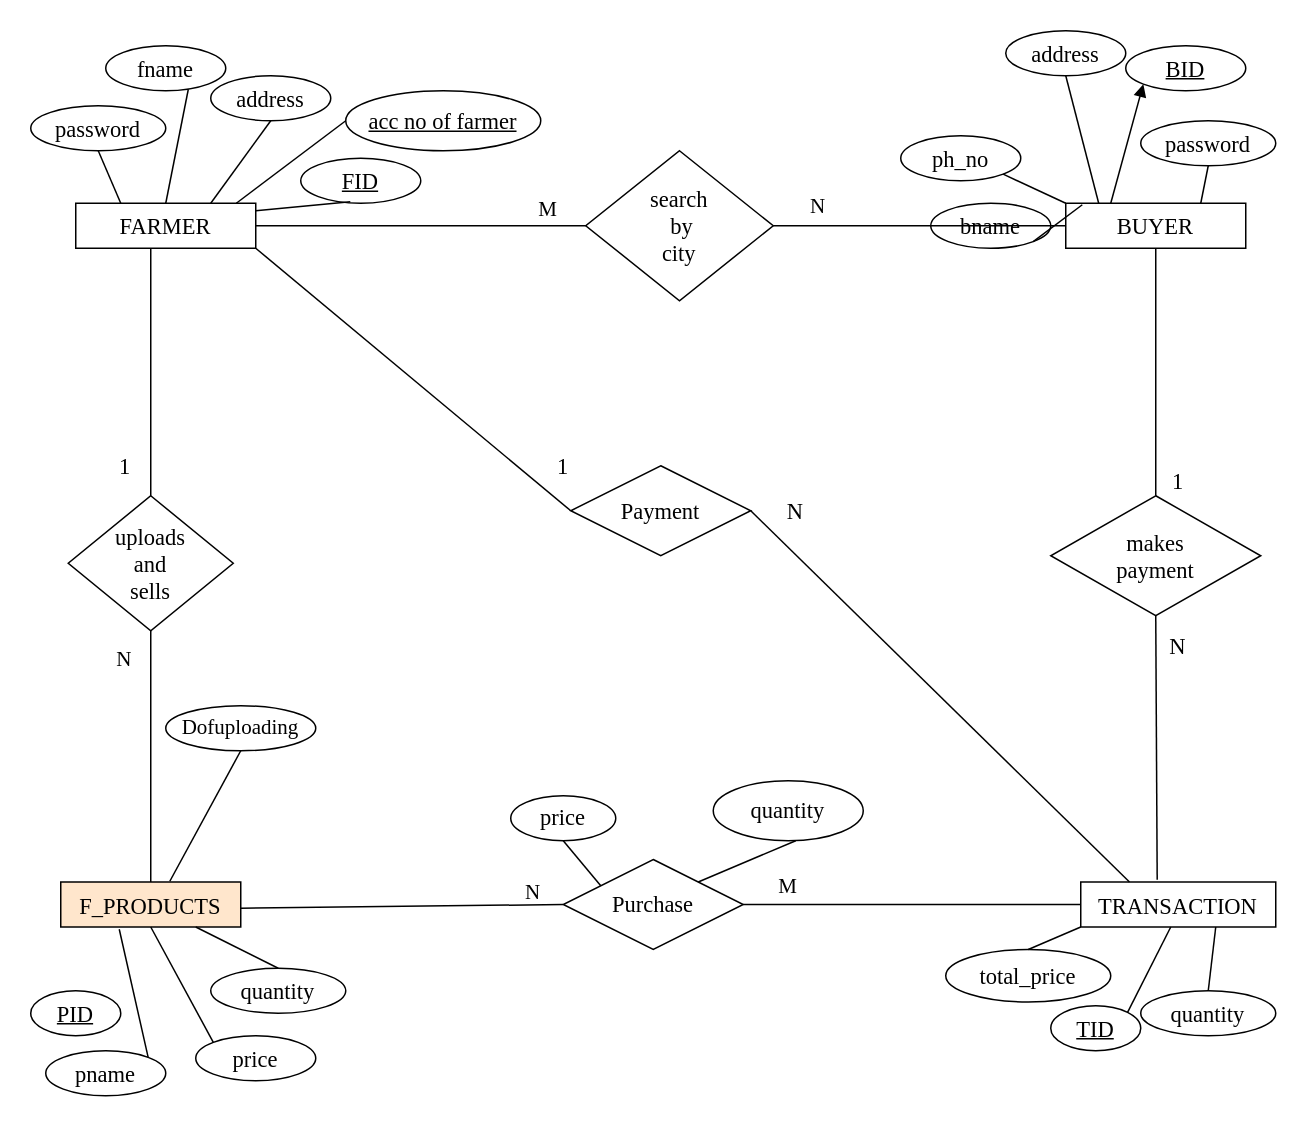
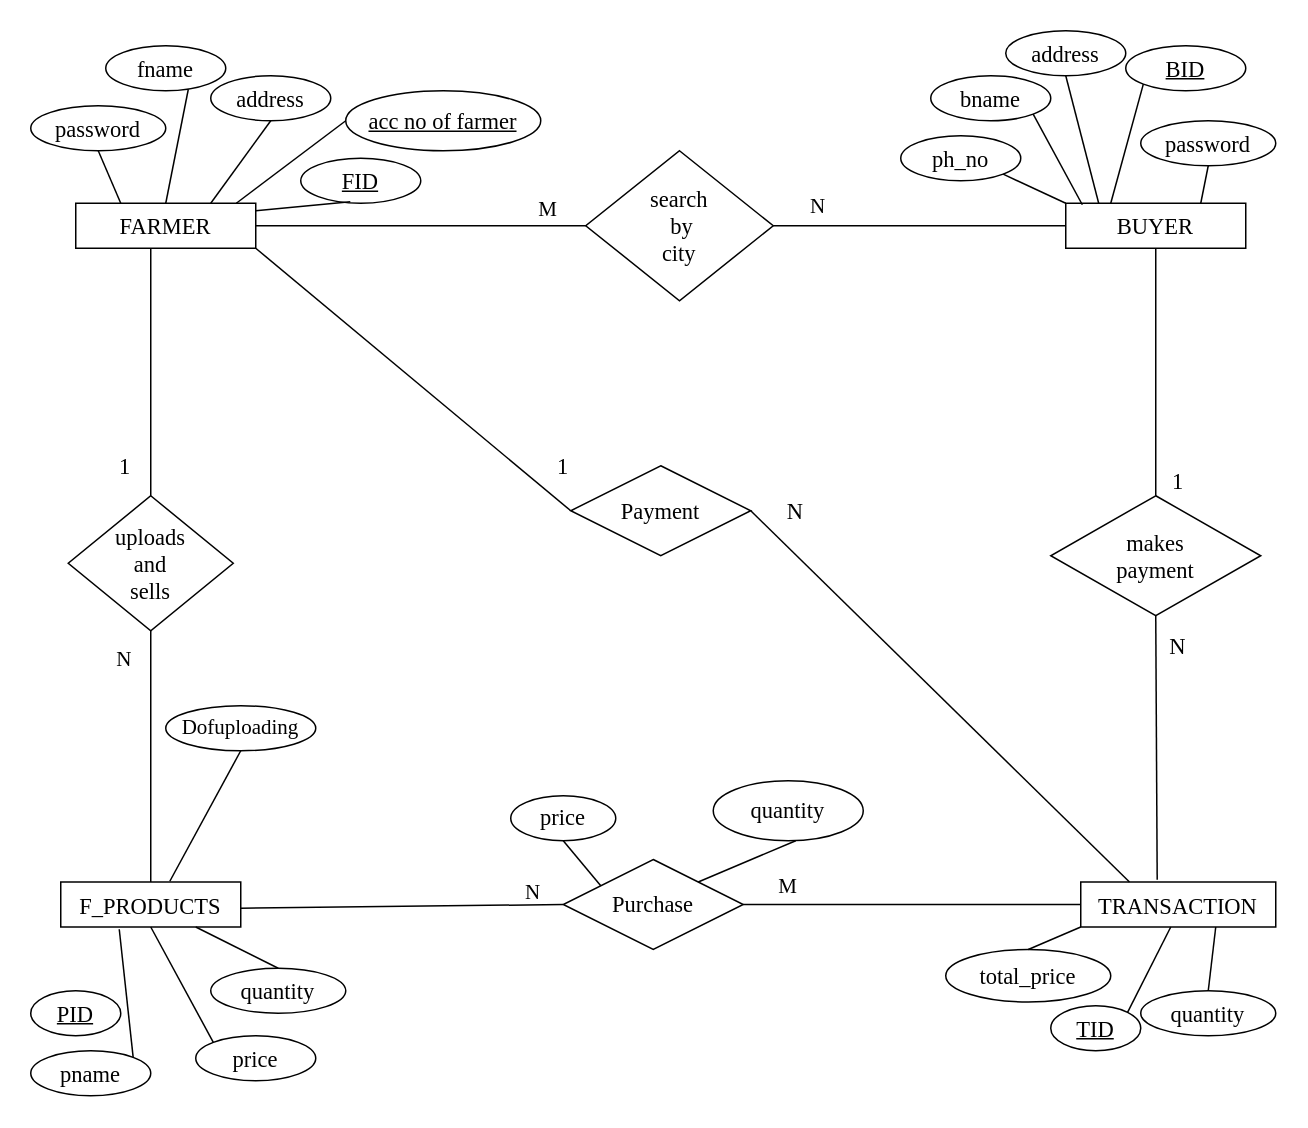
edge "BUYER" -> "BID": arrowhead block -> none
node "bname": moved (991, 226) -> (991, 98)
node "F_PRODUCTS": fillcolor #ffe6cc -> #ffffff
node "pname": moved (106, 1073) -> (91, 1073)
